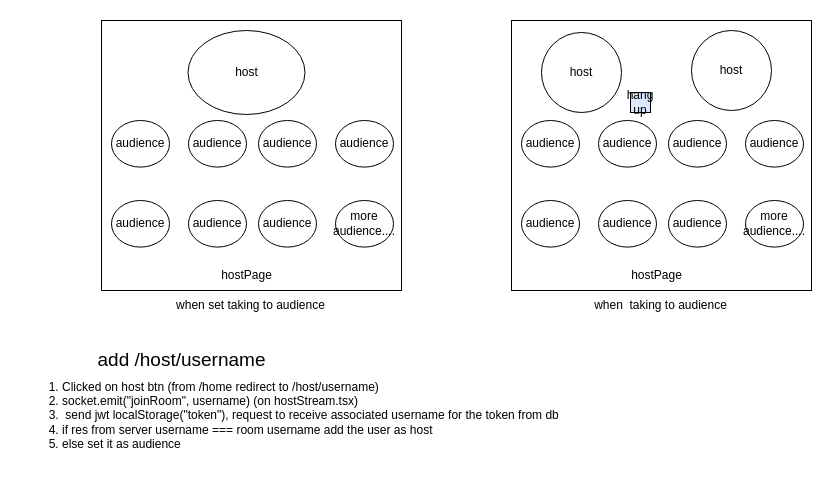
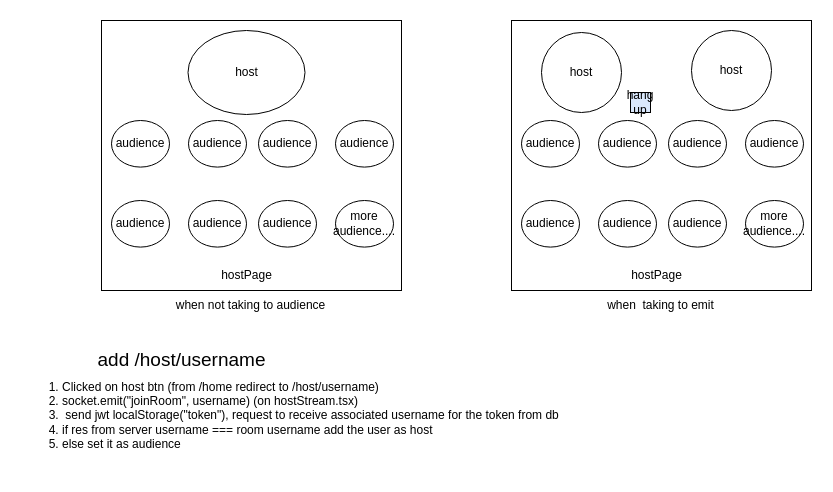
node "when set taking to audience": label "when set taking to audience" -> "when not taking to audience"
node "when taking to audience": label "when taking to audience" -> "when taking to emit"
